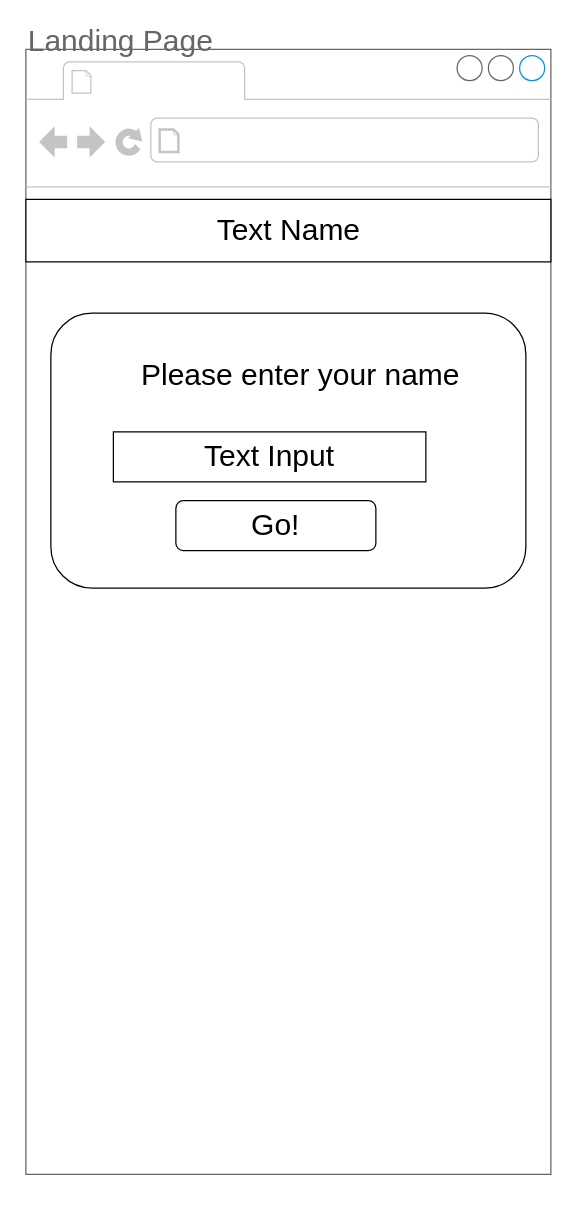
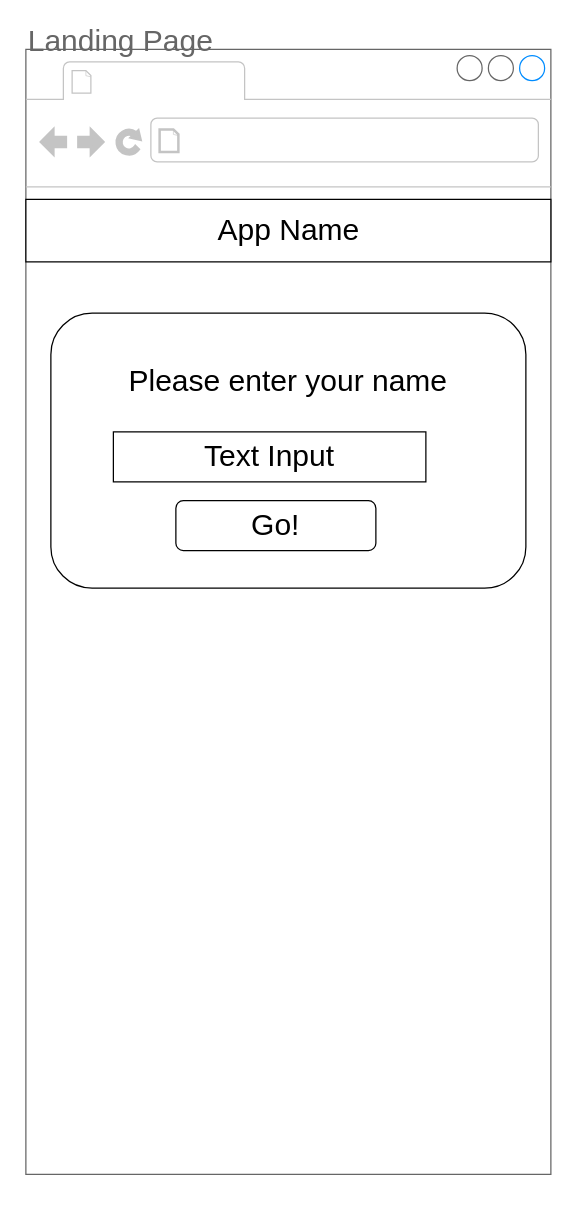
node "Text Name": label "Text Name" -> "App Name"
node "Please enter your name": moved (301, 376) -> (288, 382)
